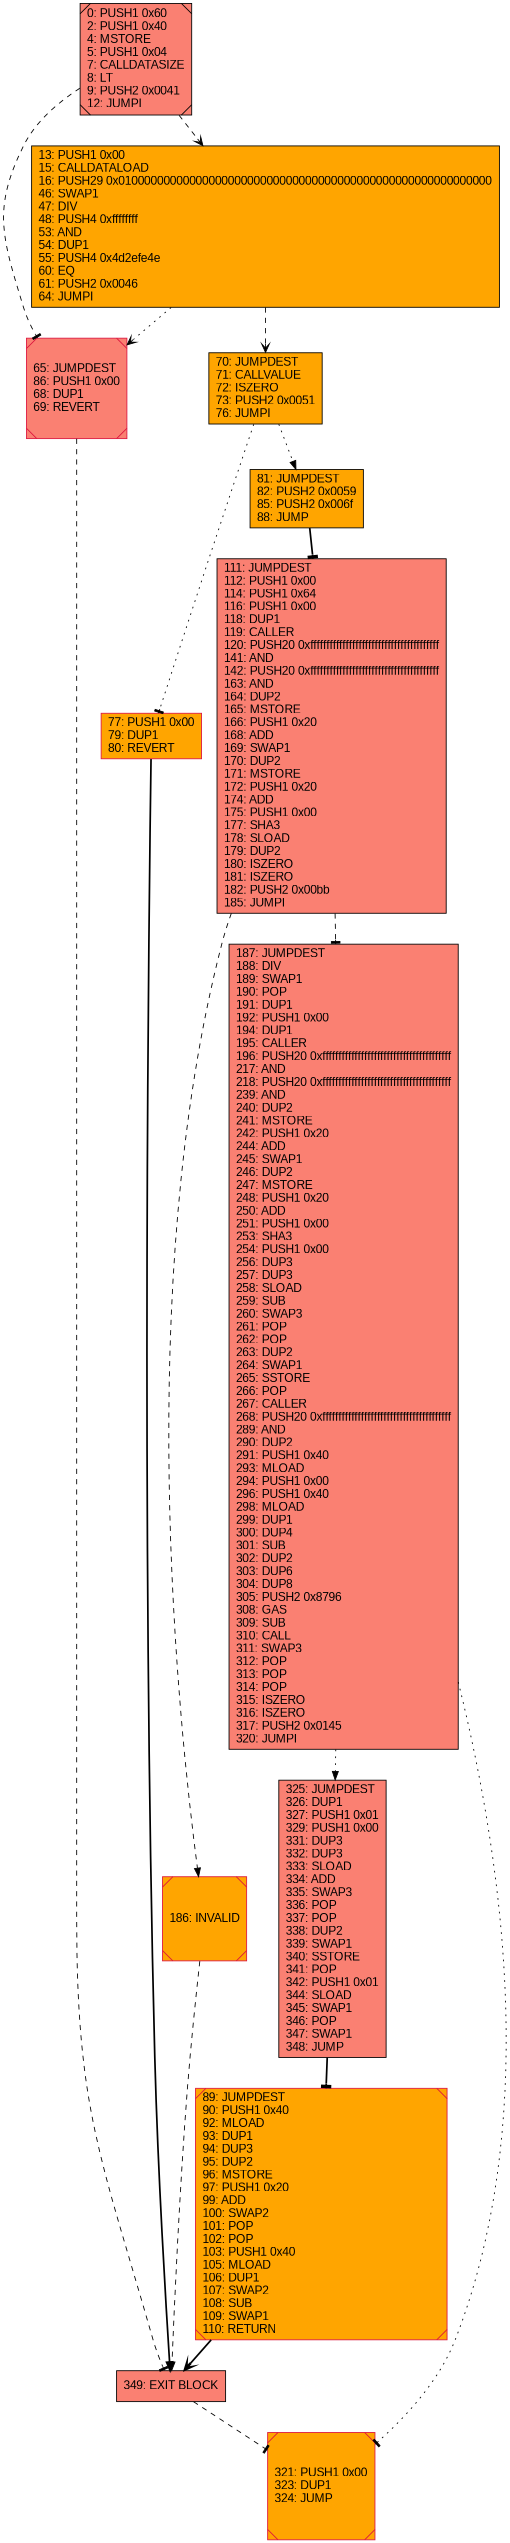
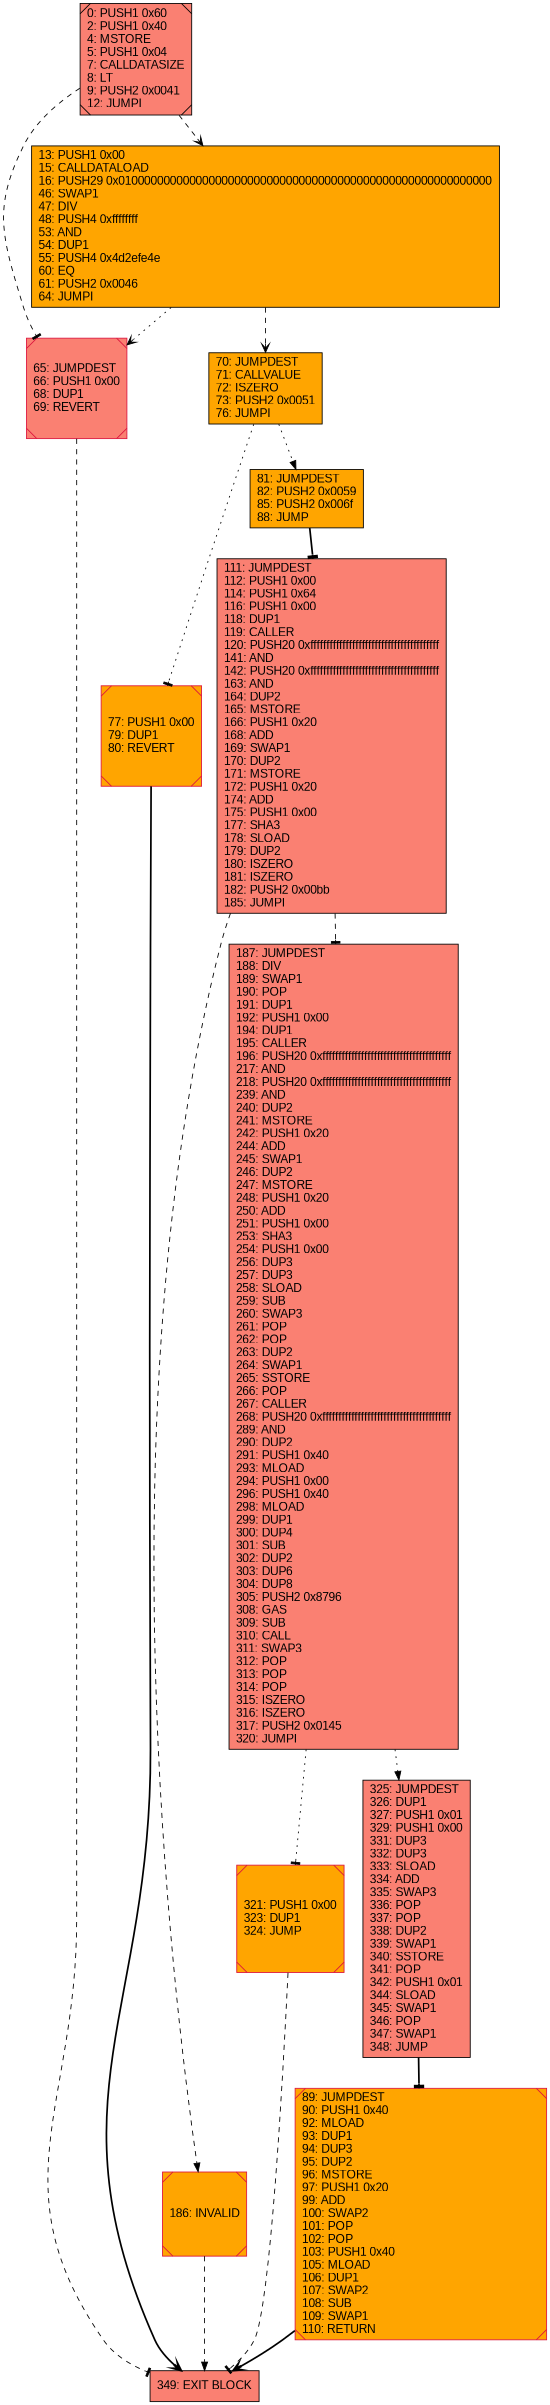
node "65: JUMPDEST 86: PUSH1 0x00 68: DUP1 69: REVERT": label "65: JUMPDEST 86: PUSH1 0x00 68: DUP1 69: REVERT" -> "65: JUMPDEST 66: PUSH1 0x00 68: DUP1 69: REVERT"
node "77: PUSH1 0x00 79: DUP1 80: REVERT": shape box -> Msquare
edge "77: PUSH1 0x00 79: DUP1 80: REVERT" -> "349: EXIT BLOCK": arrowhead normal -> vee
edge "349: EXIT BLOCK" -> "321: PUSH1 0x00 323: DUP1 324: JUMP": reversed
